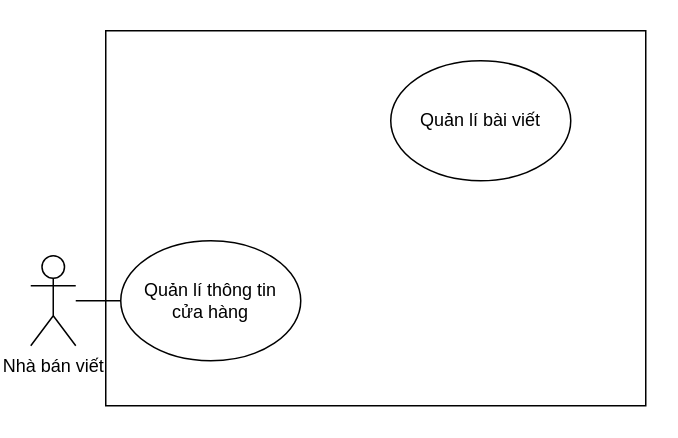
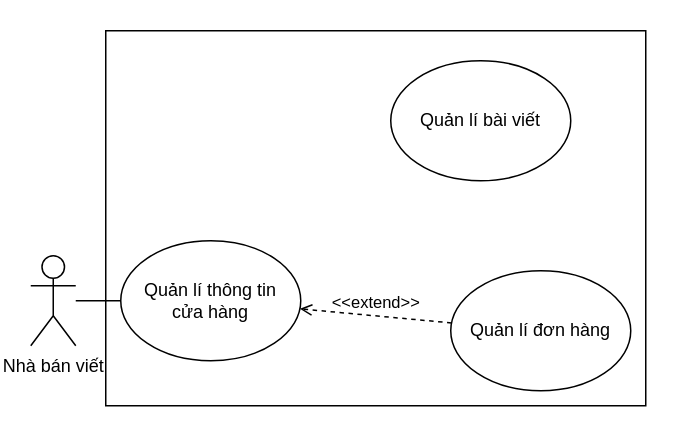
edge "Quản lí đơn hàng" -> "Quản lí thông tin cửa hàng": added, label "<<extend>>"
node "Quản lí đơn hàng": added
